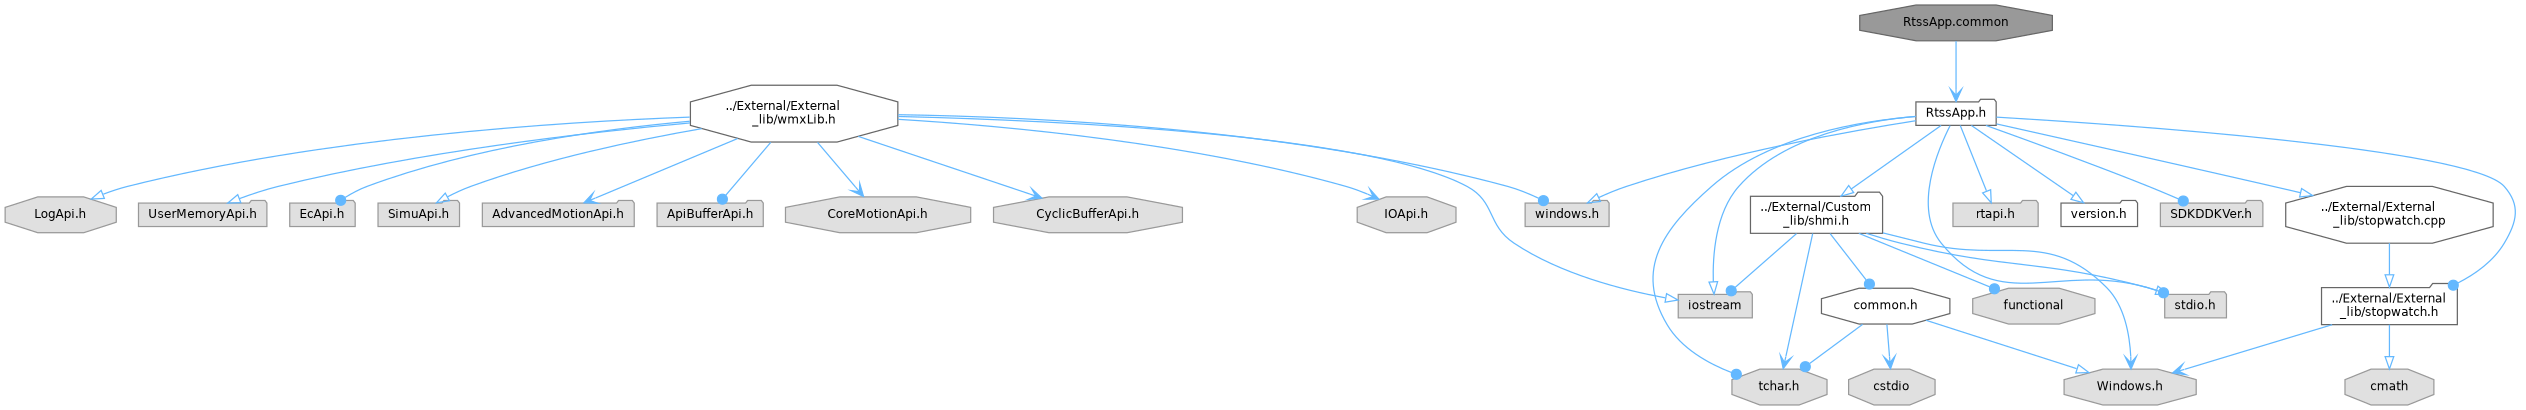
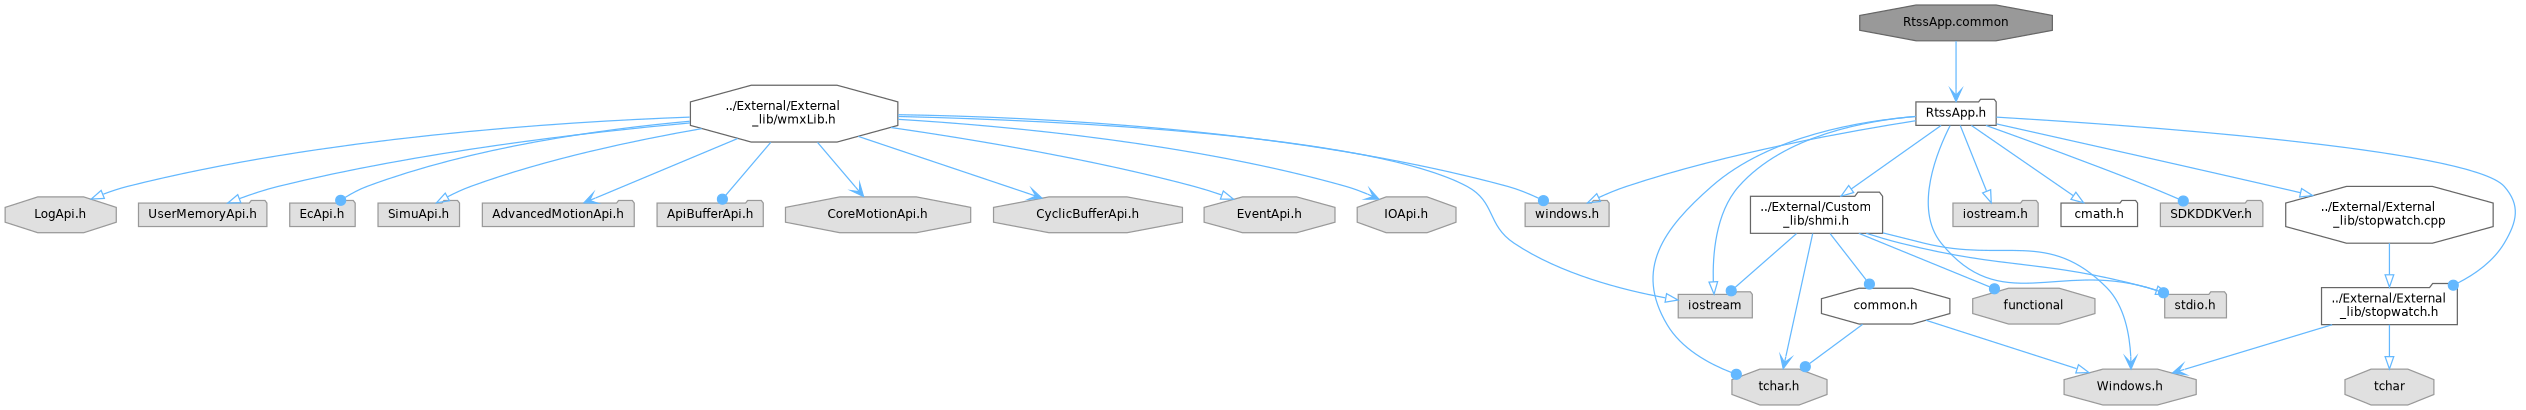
node "EventApi.h": added
node "rtapi.h": label "rtapi.h" -> "iostream.h"
node "version.h": label "version.h" -> "cmath.h"
node "cstdio": removed
node "cmath": label "cmath" -> "tchar"
